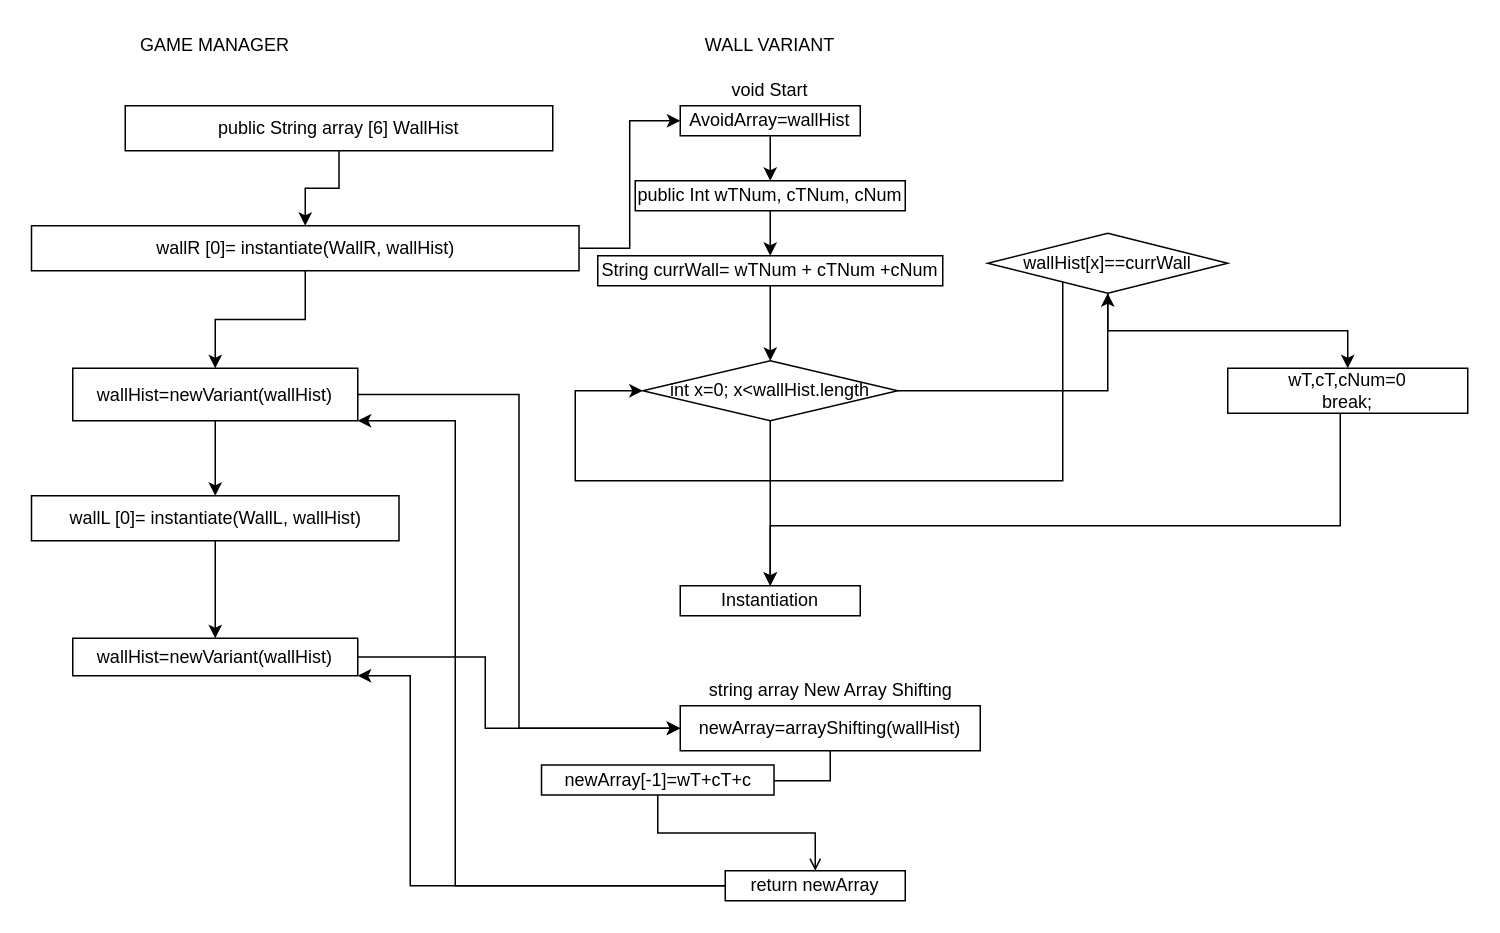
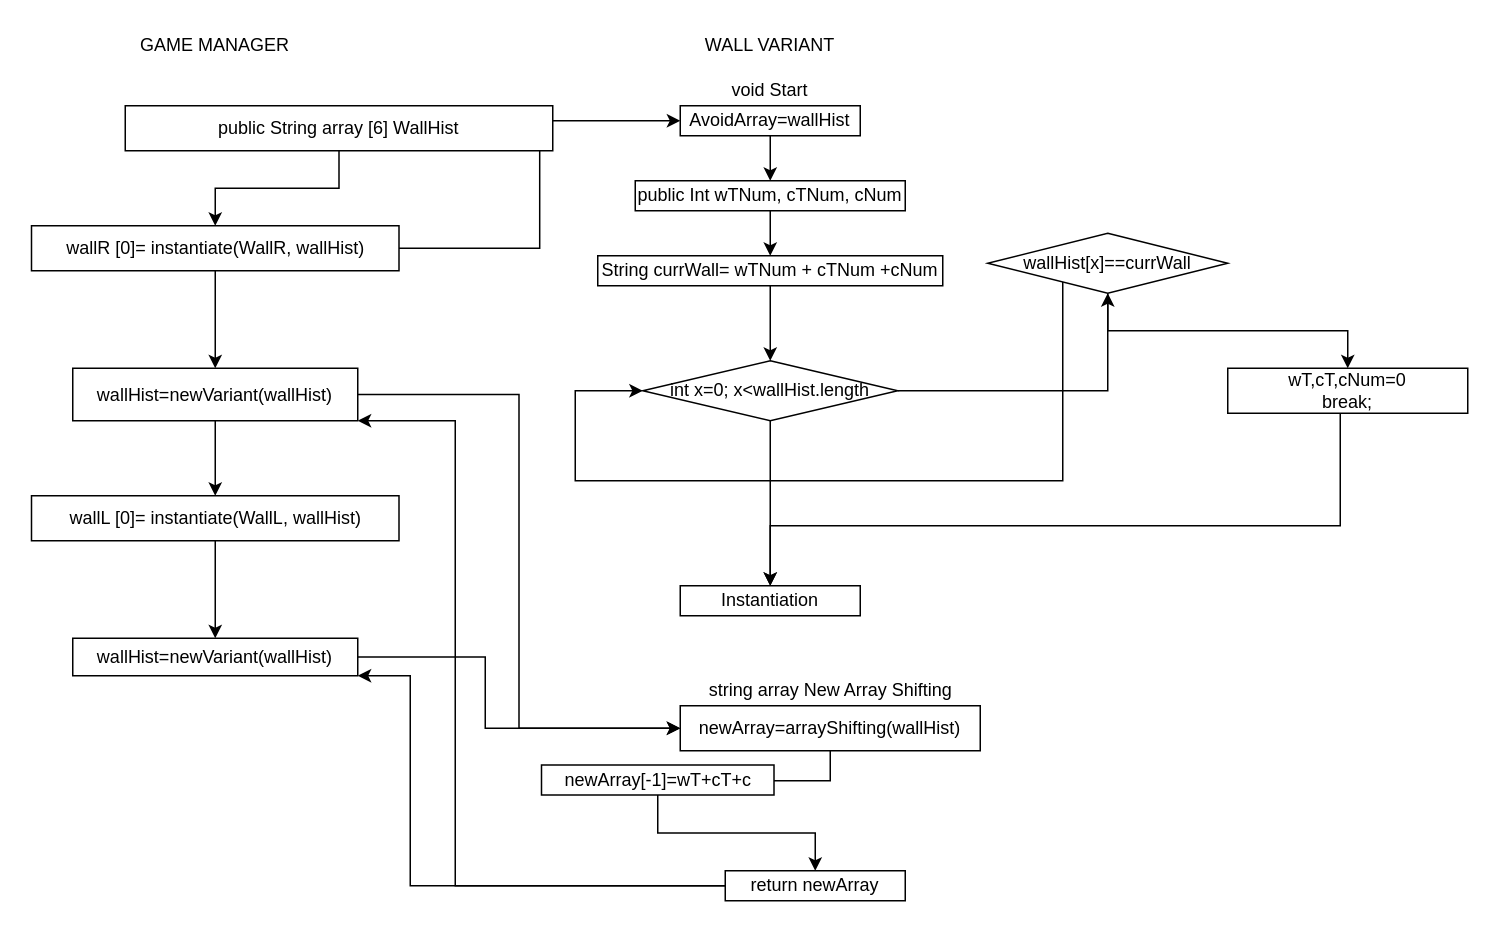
node "wallR [0]= instantiate(WallR, wallHist)": size 548x45 -> 368x45
edge "newArray[-1]=wT+cT+c" -> "return newArray": arrowhead open -> classic
